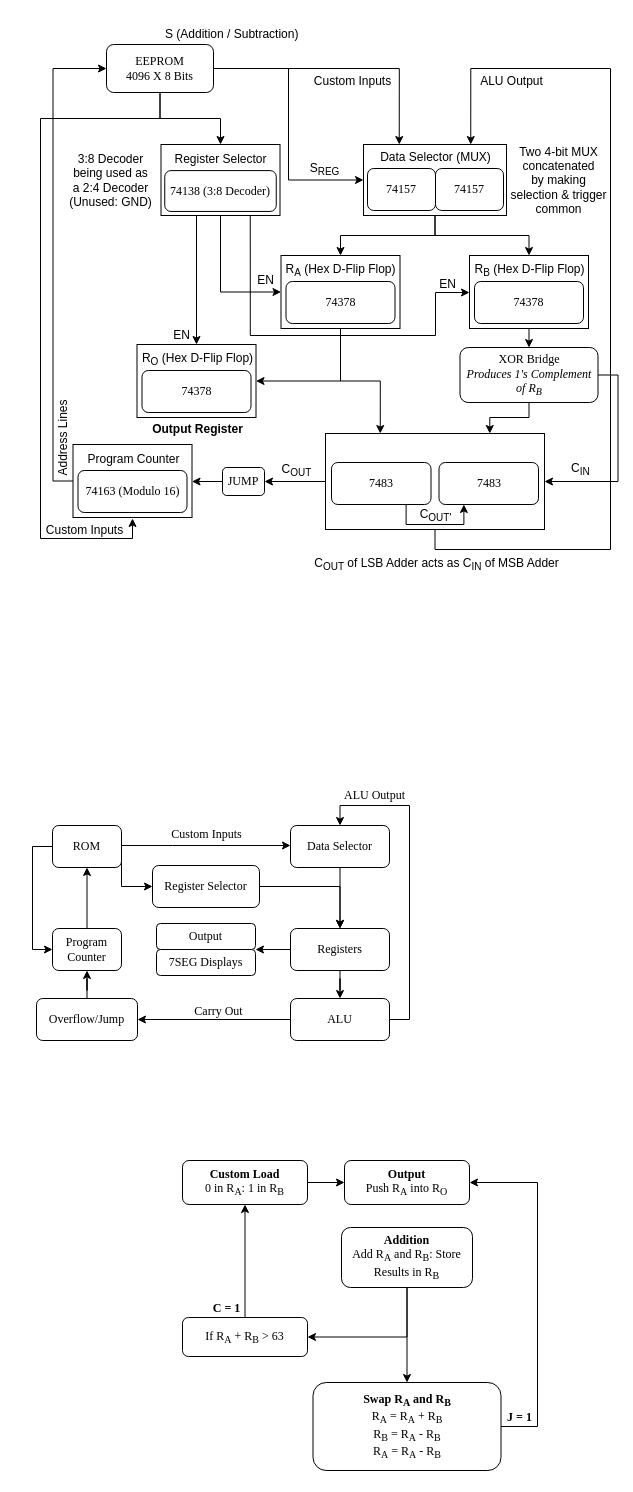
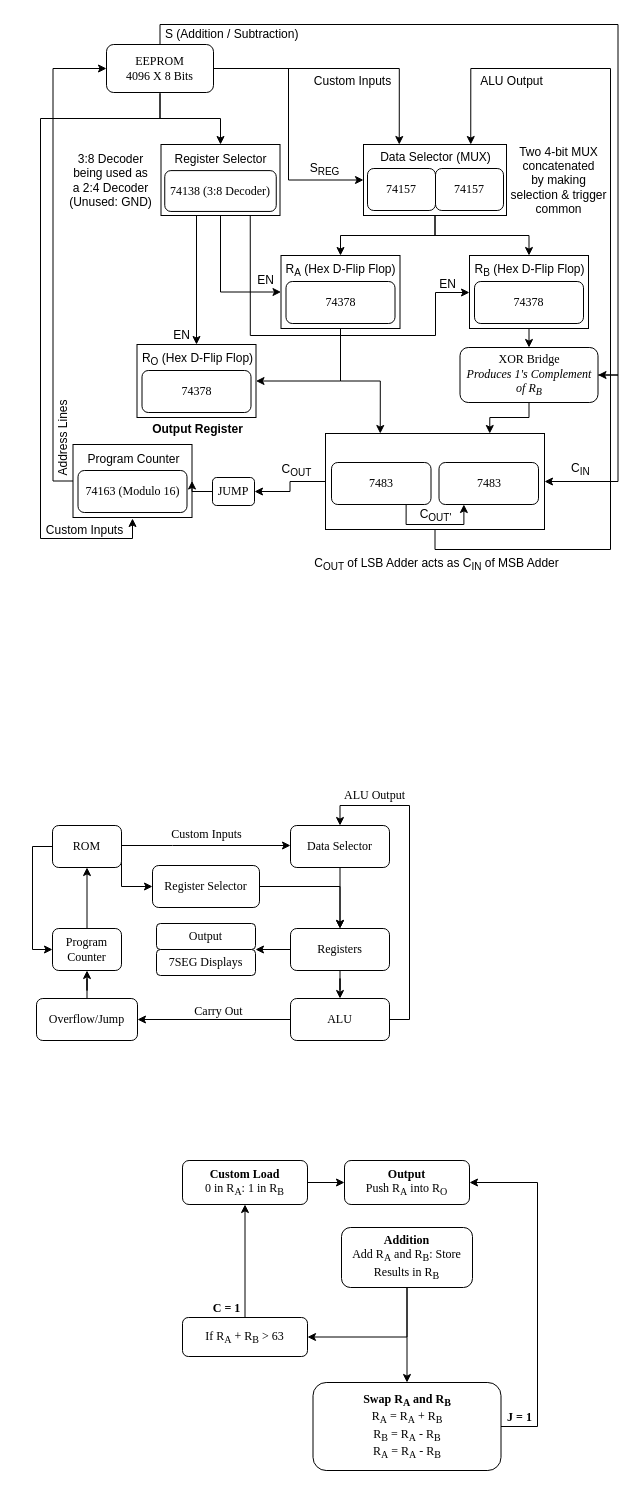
edge "EEPROM 4096 X 8 Bits" -> "XOR Bridge Produces 1's Complement of RB": added
node "JUMP": moved (244, 482) -> (234, 492)
